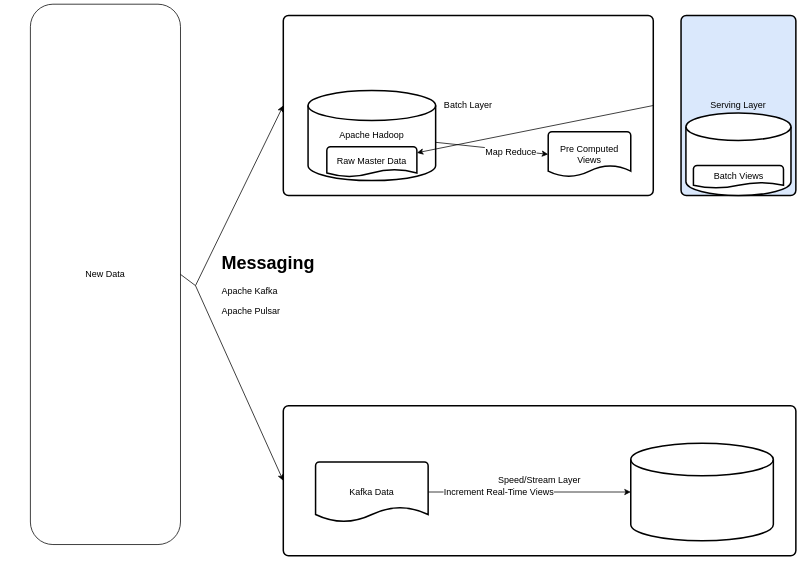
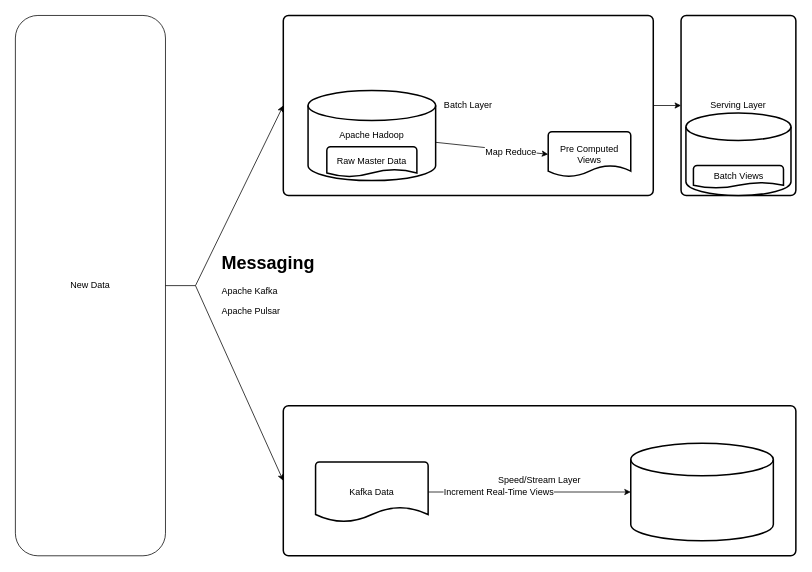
node "Serving Layer": fillcolor #dae8fc -> #ffffff
edge "Batch Layer" -> "Raw Master Data": now "Batch Layer" -> "Serving Layer"
node "New Data": moved (105, 274) -> (90, 285)
